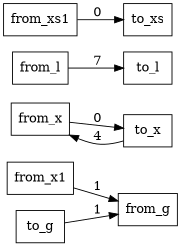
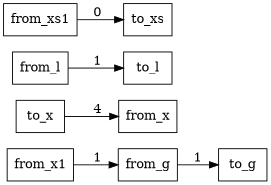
edge "from_l" -> "to_l": label "7" -> "1"
edge "from_x" -> "to_x": removed, label "0"
edge "to_g" -> "from_g": reversed
